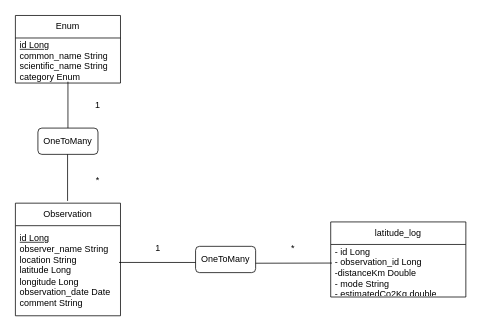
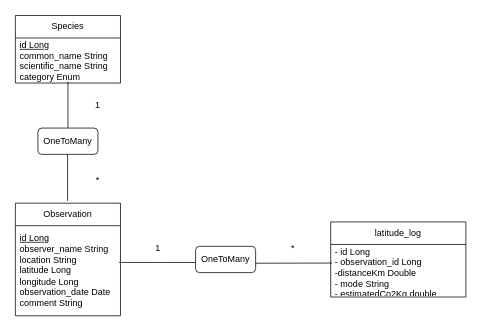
node "Enum": label "Enum" -> "Species"
